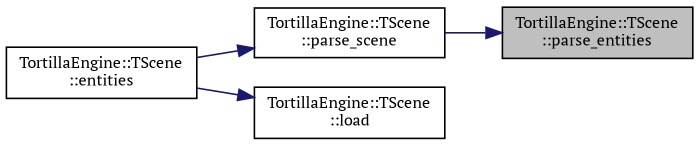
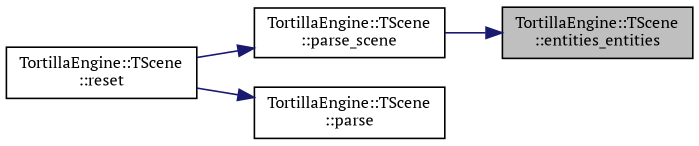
node "TortillaEngine::TScene ::parse_entities": label "TortillaEngine::TScene ::parse_entities" -> "TortillaEngine::TScene ::entities_entities"
node "TortillaEngine::TScene ::entities": label "TortillaEngine::TScene ::entities" -> "TortillaEngine::TScene ::reset"
node "TortillaEngine::TScene ::load": label "TortillaEngine::TScene ::load" -> "TortillaEngine::TScene ::parse"
